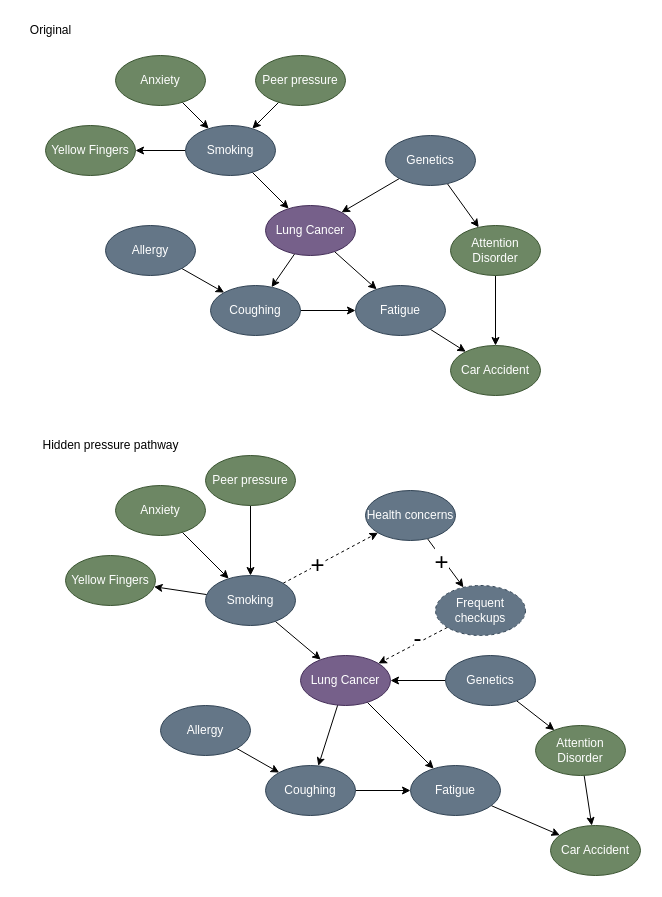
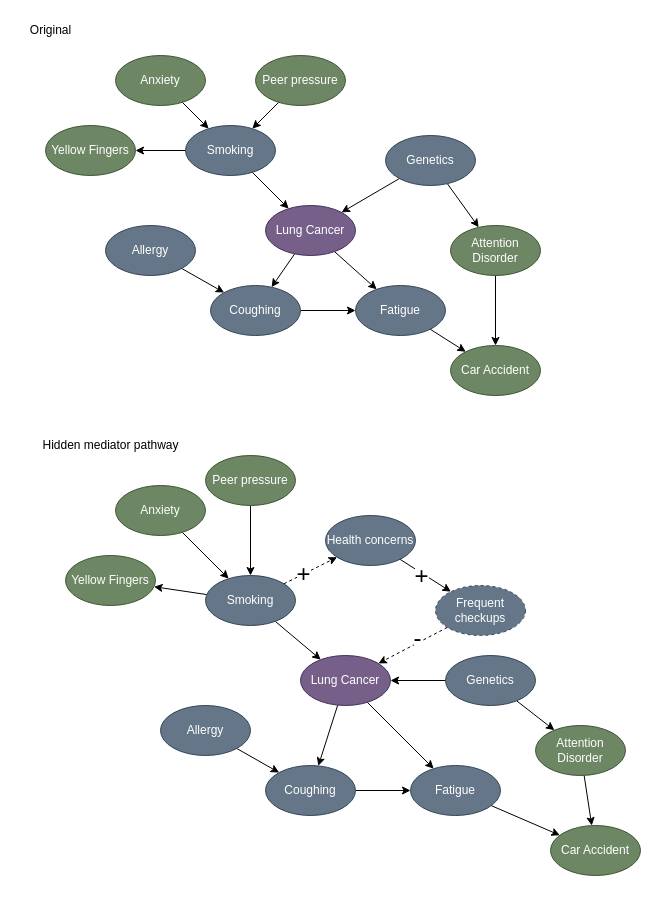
node "Hidden pressure pathway": label "Hidden pressure pathway" -> "Hidden mediator pathway"
node "Health concerns": moved (411, 516) -> (371, 541)
